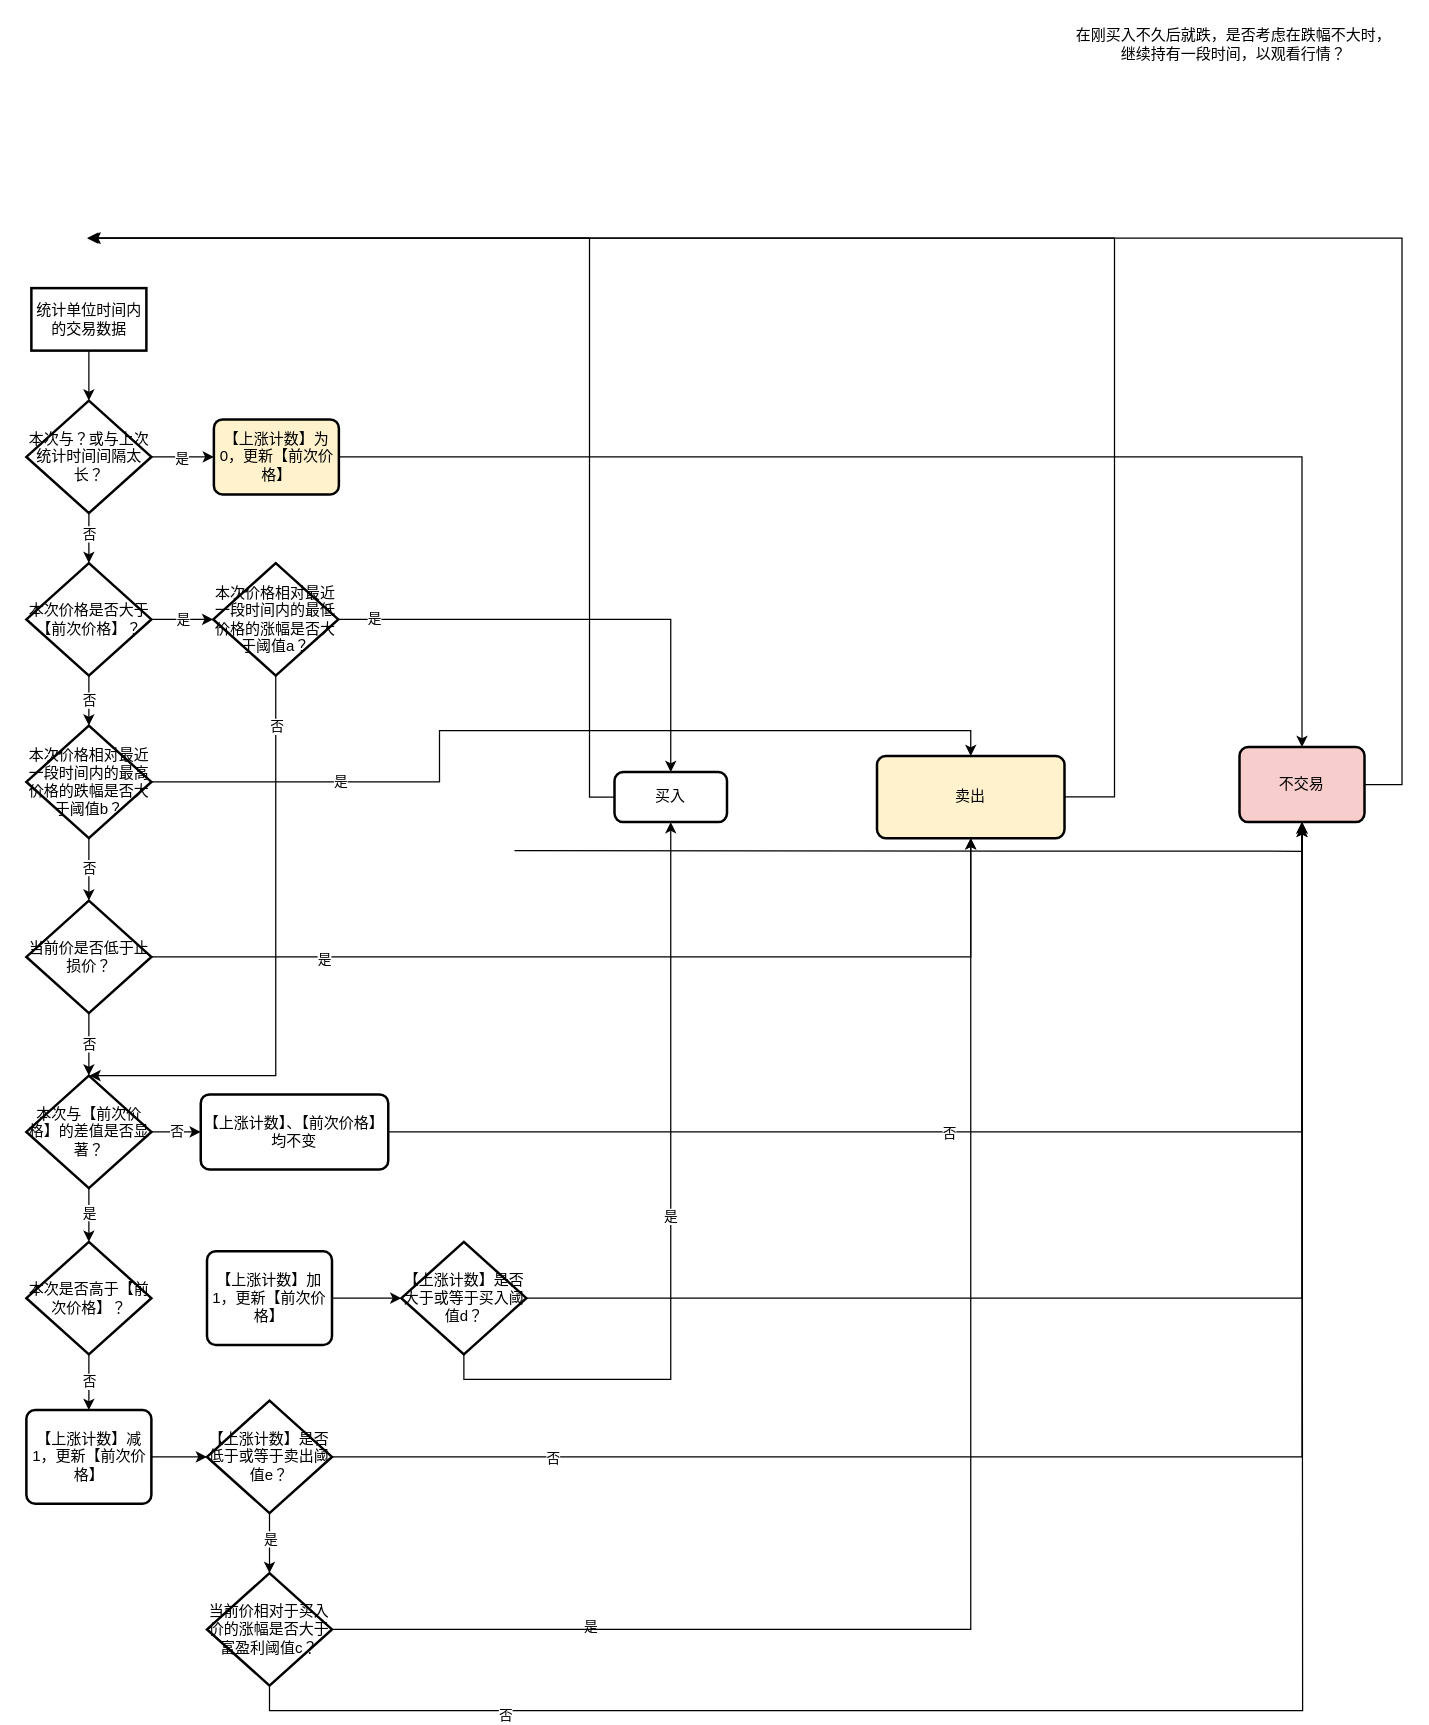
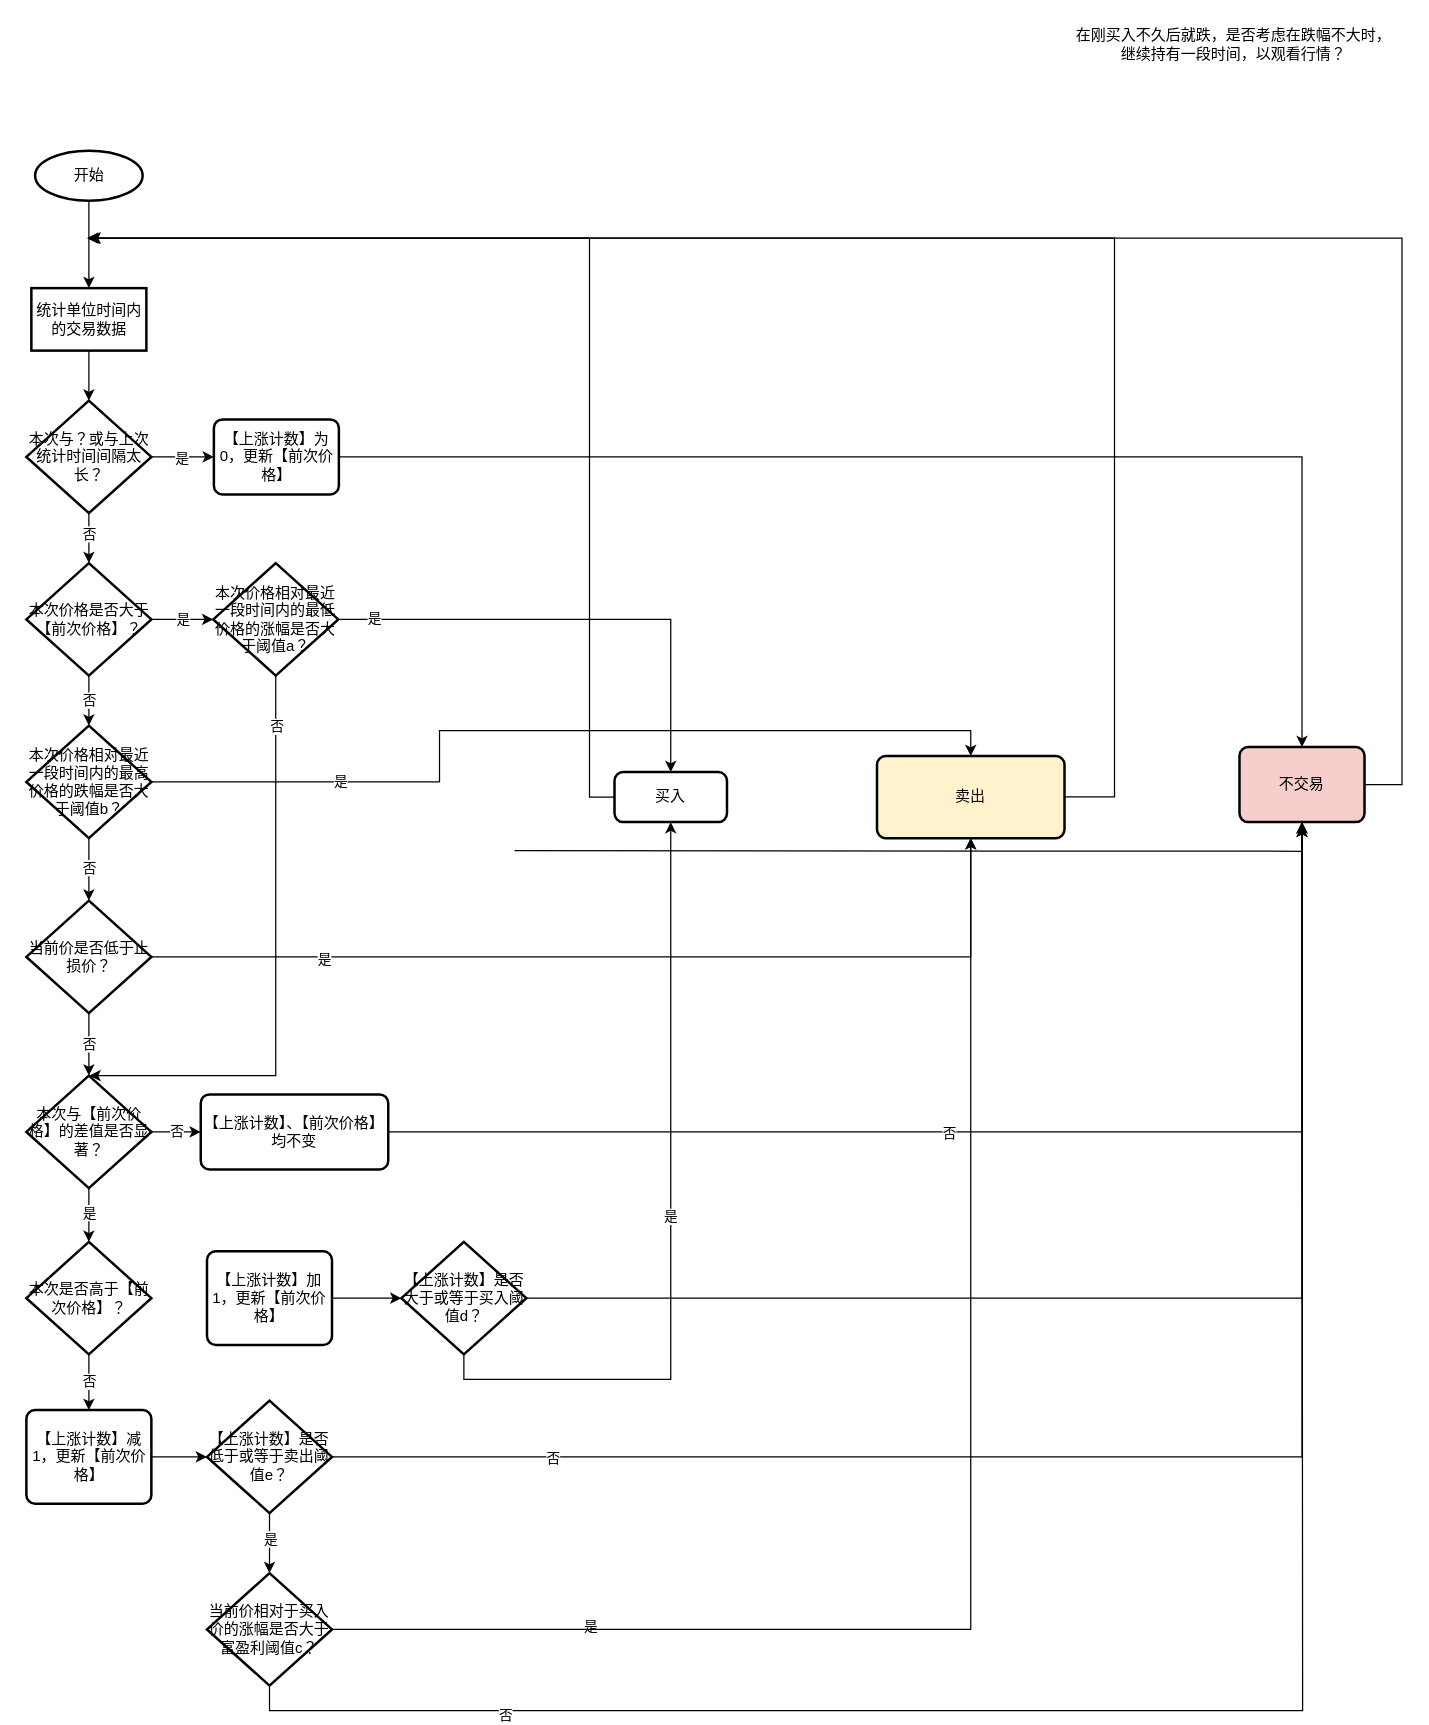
node "开始": added
edge "开始" -> "统计单位时间内的交易数据": added
node "【上涨计数】为0，更新【前次价格】": fillcolor #fff2cc -> #ffffff
